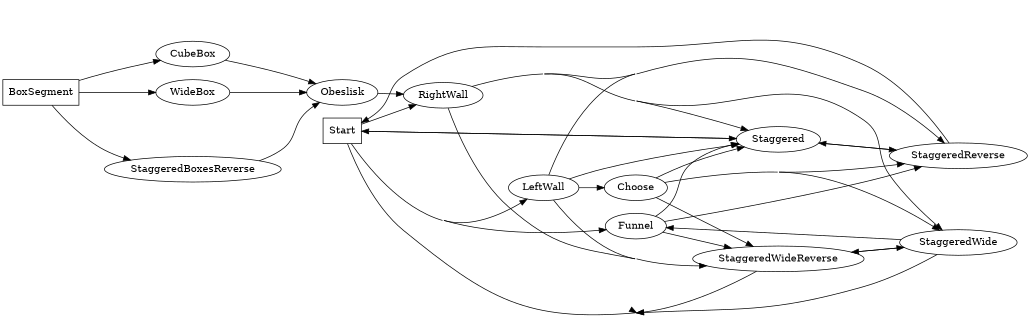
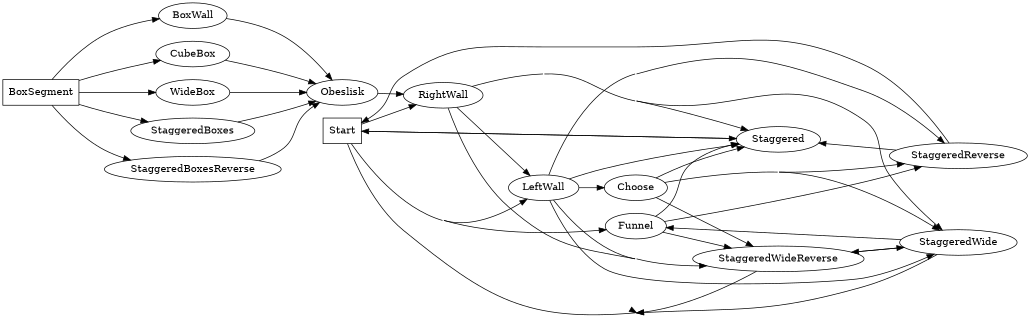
node "BoxWall": added
edge "RightWall" -> "StaggeredReverse": now "RightWall" -> "LeftWall"
node "StaggeredBoxes": added
edge "Staggered" -> "StaggeredReverse": removed
edge "LeftWall" -> "StaggeredWide": added
